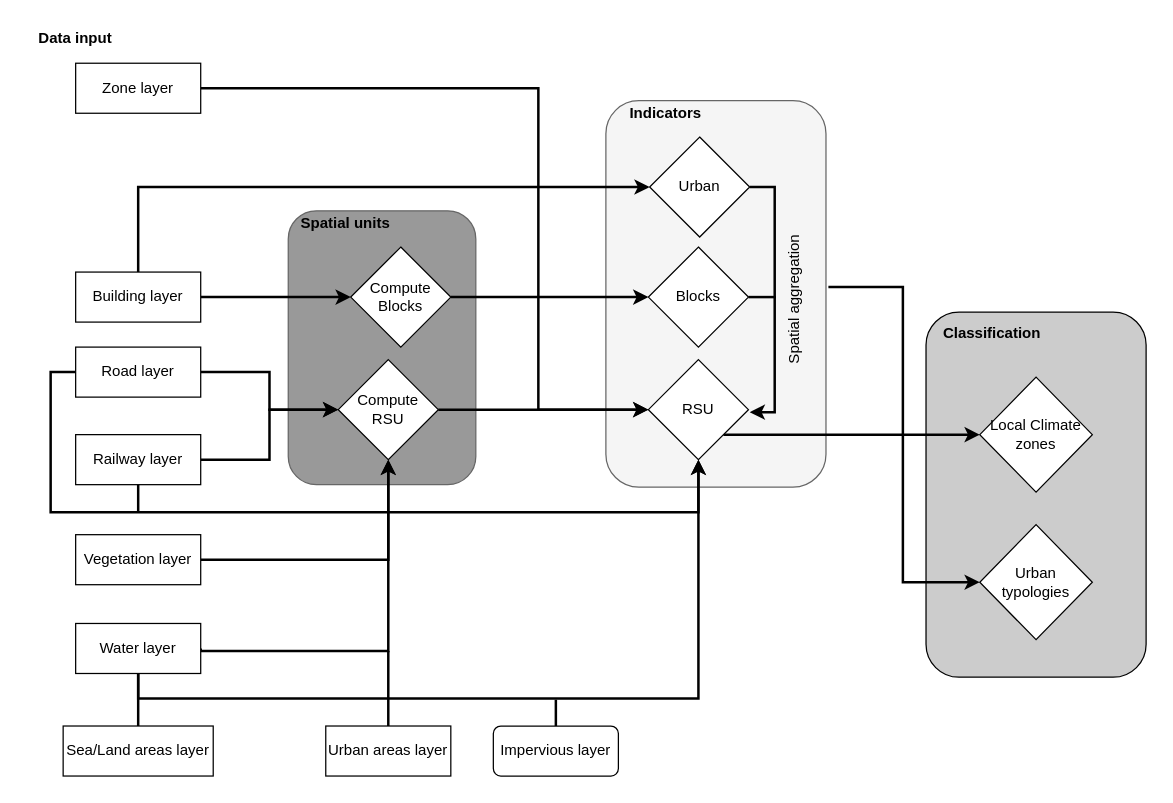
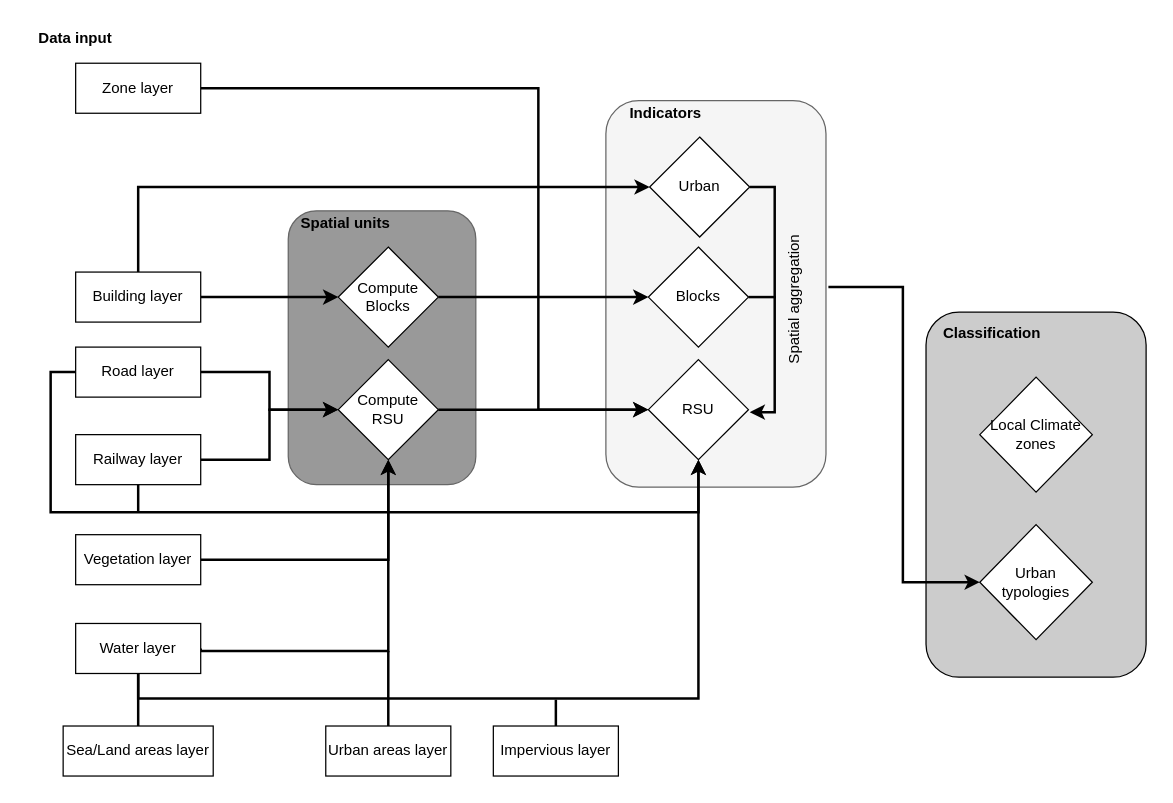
node "Compute Blocks": moved (401, 297) -> (388, 297)
edge "RSU" -> "Local Climate zones": removed
node "Impervious layer": shape rounded rectangle -> rectangle
